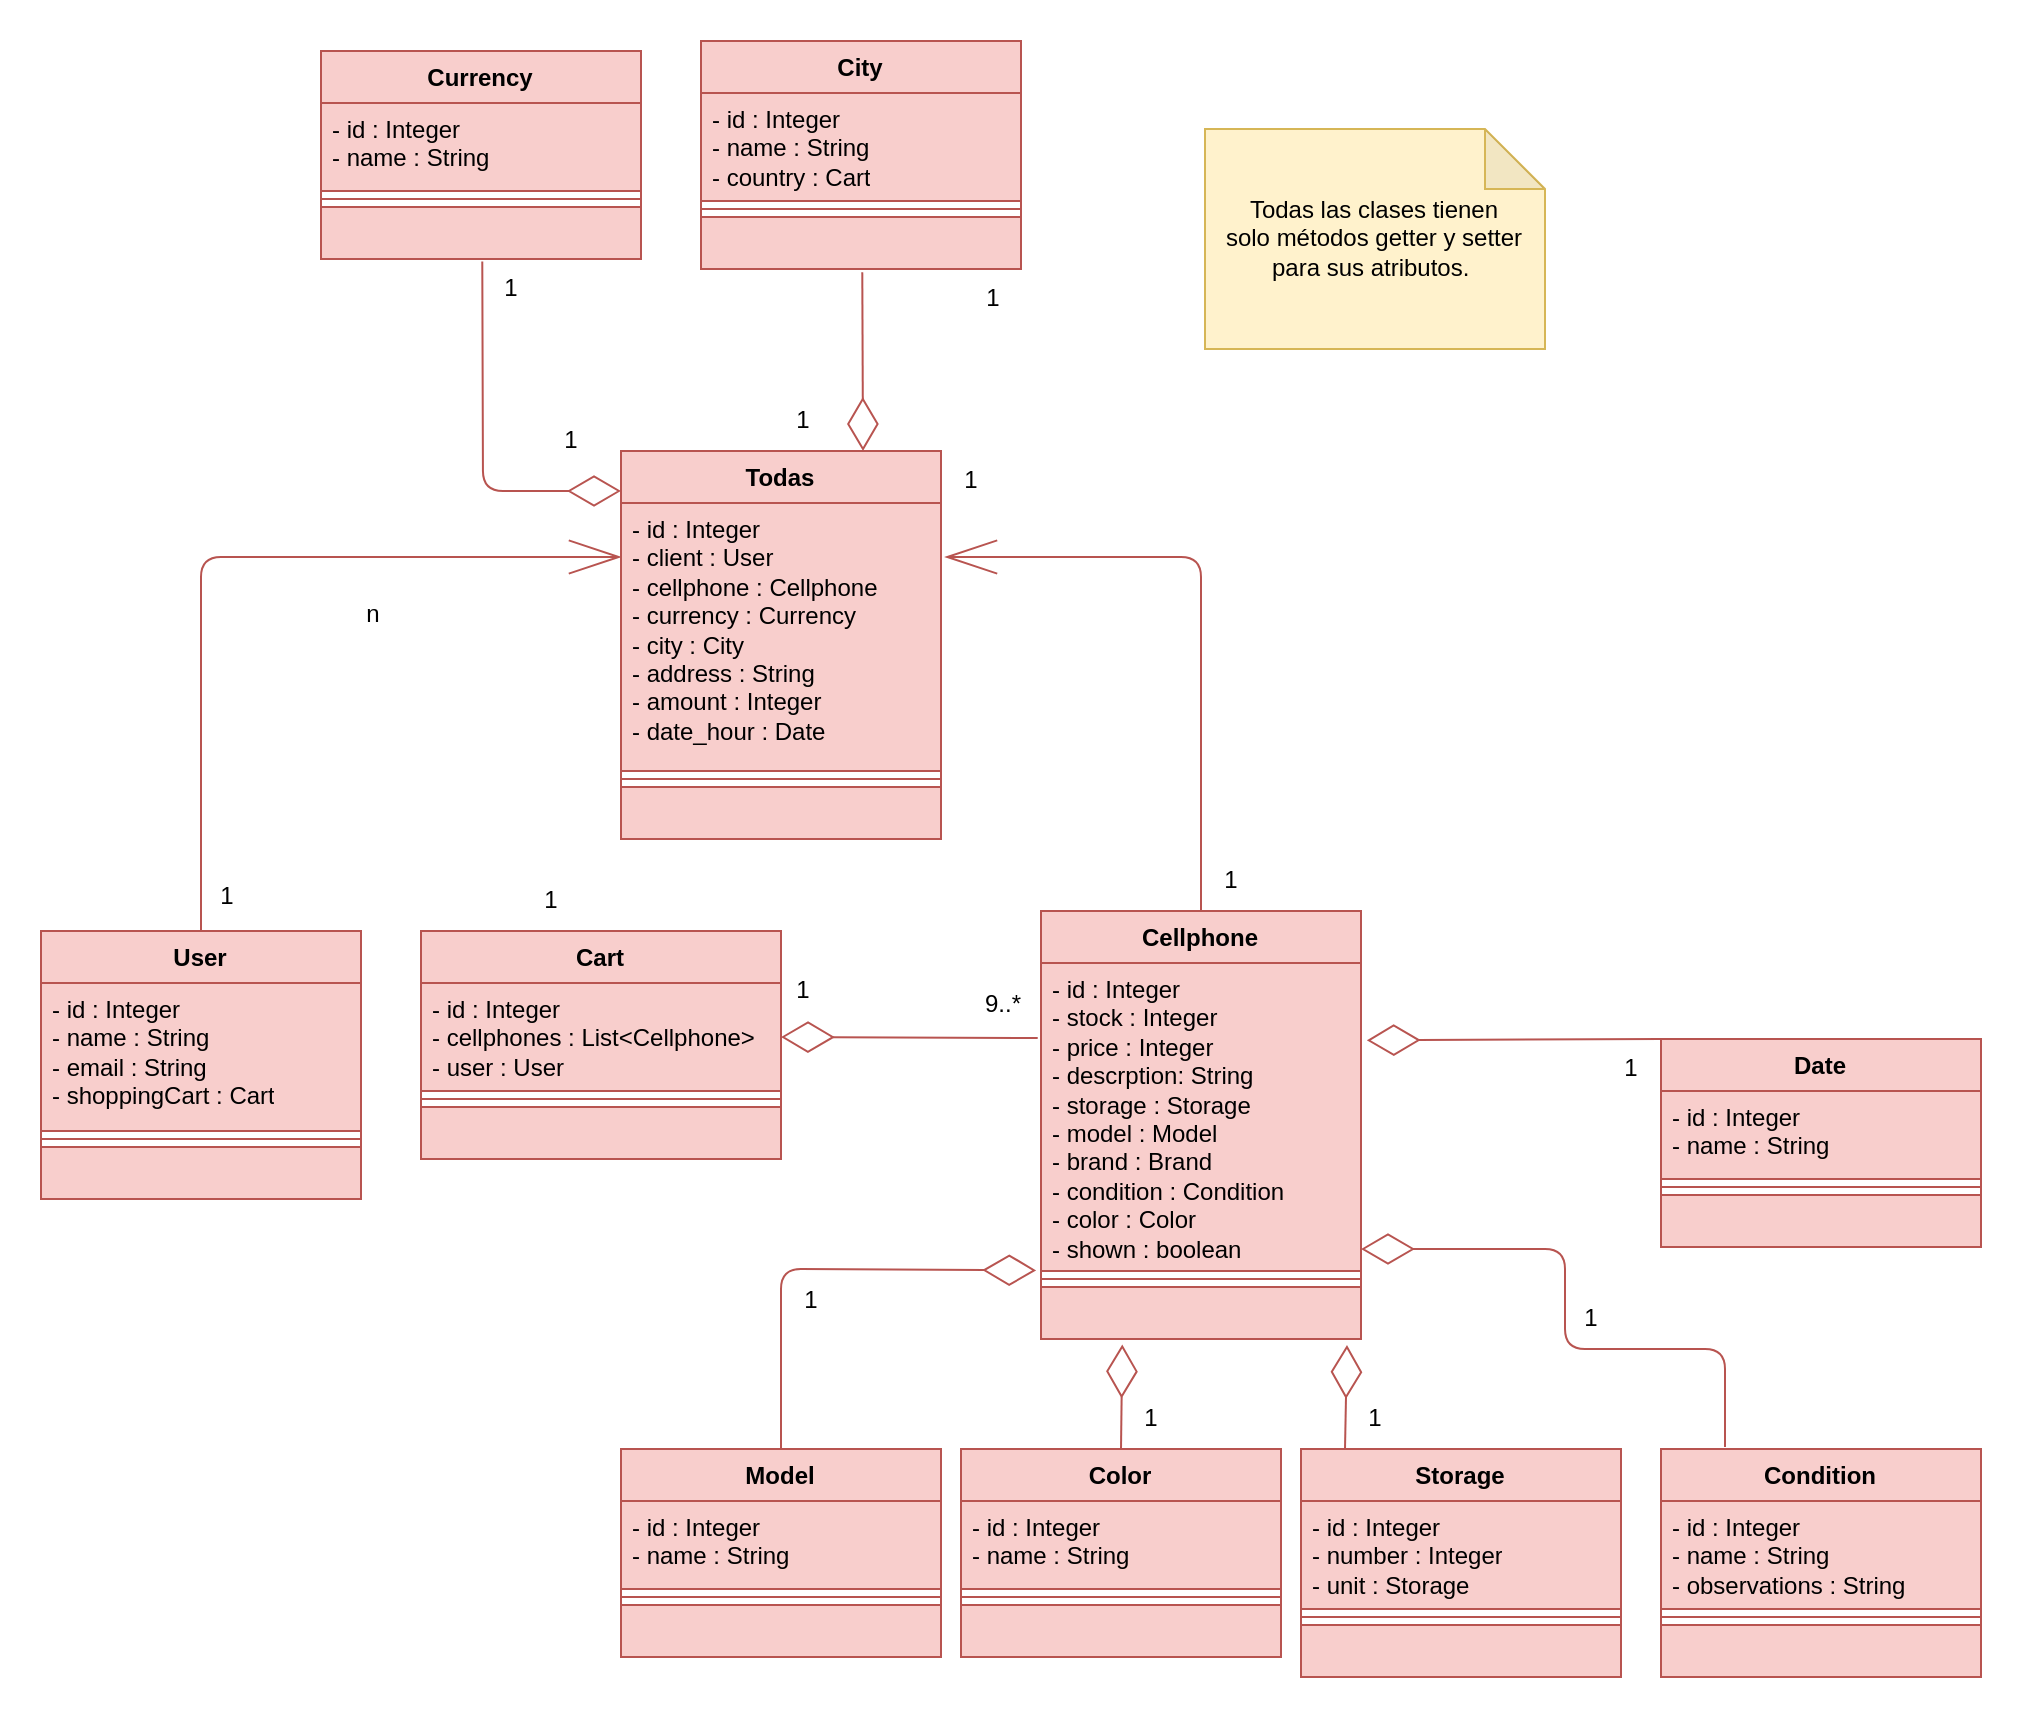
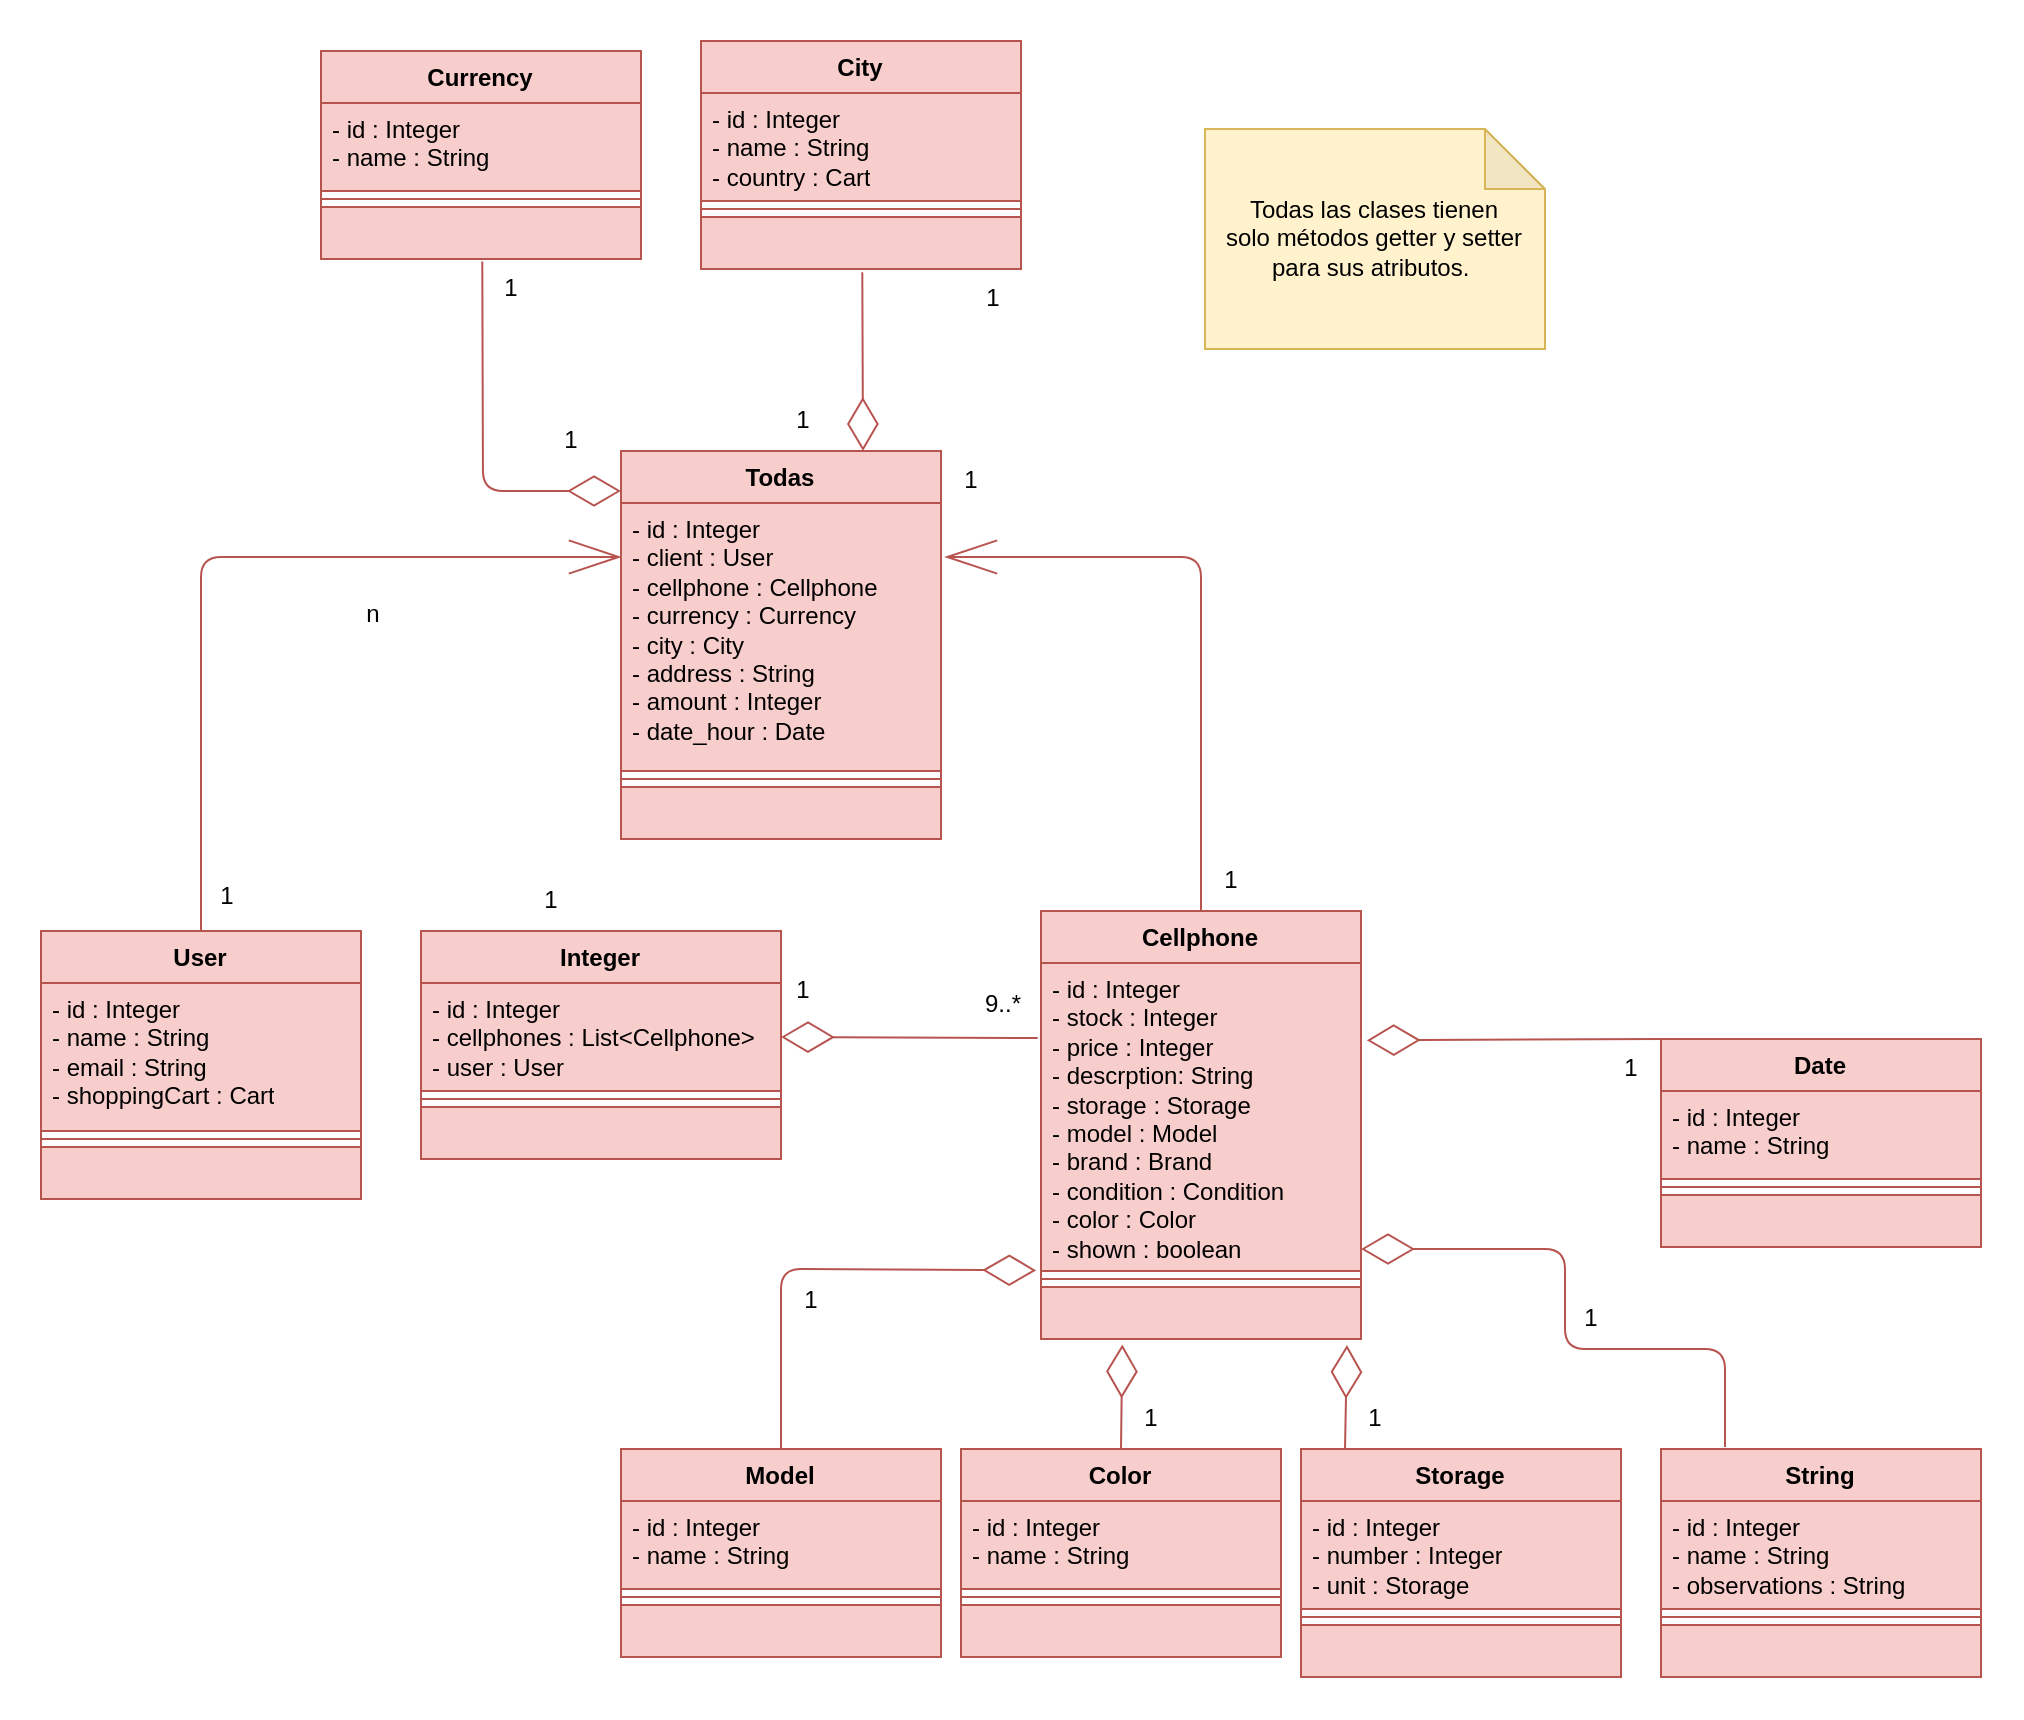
node "Cart": label "Cart" -> "Integer"
node "Condition": label "Condition" -> "String"
